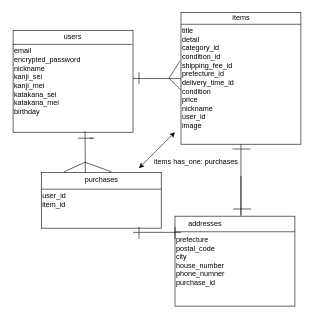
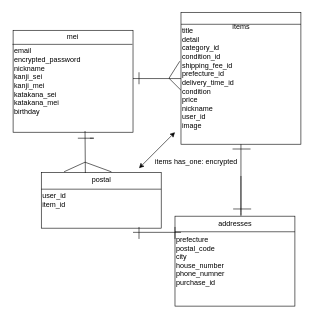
node "items": moved (241, 18) -> (241, 27)
node "users": label "users" -> "mei"
node "items has_one: purchases": label "items has_one: purchases" -> "items has_one: encrypted"
node "purchases": label "purchases" -> "postal"
node "addresses": moved (205, 224) -> (235, 224)
